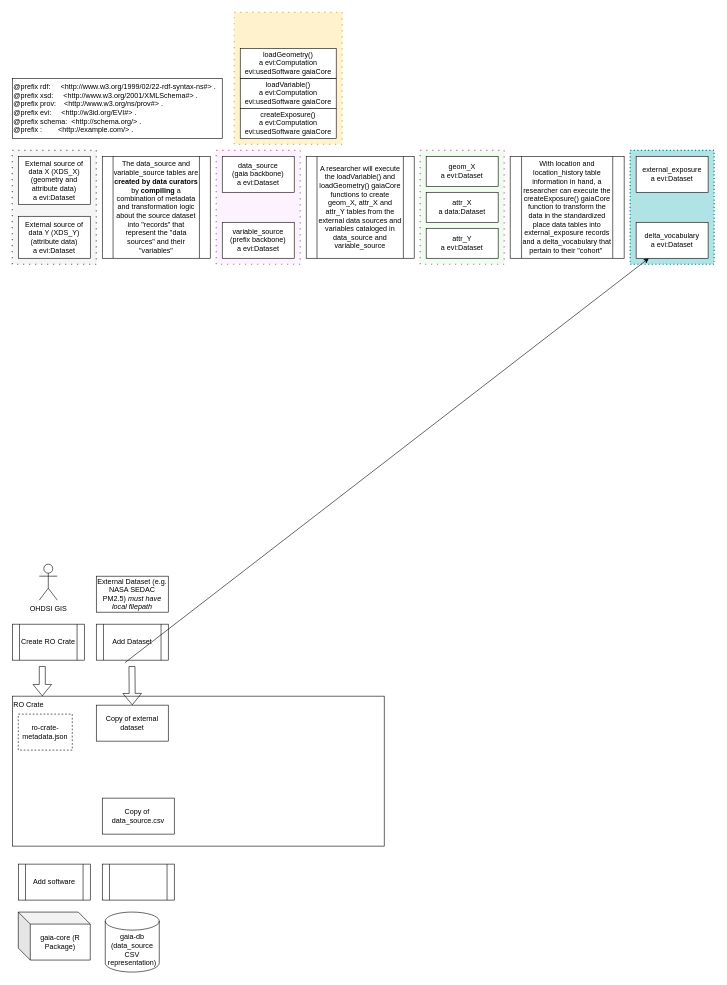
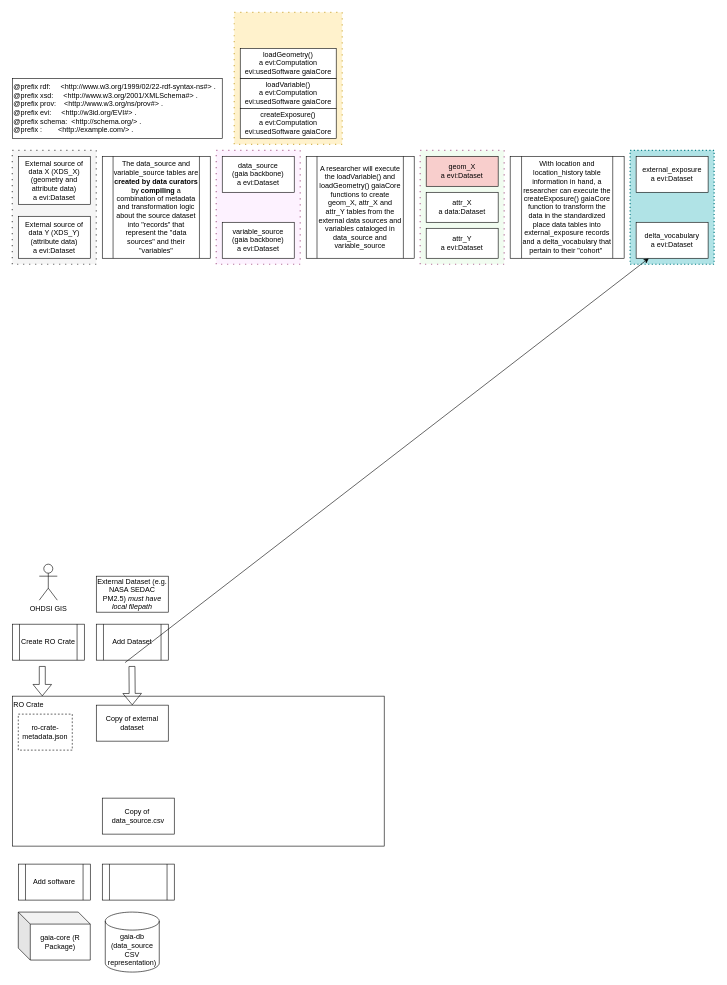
node "geom_X a evi:Dataset": fillcolor #ffffff -> #f8cecc
node "variable_source (prefix backbone) a evi:Dataset": label "variable_source (prefix backbone) a evi:Dataset" -> "variable_source (gaia backbone) a evi:Dataset"
